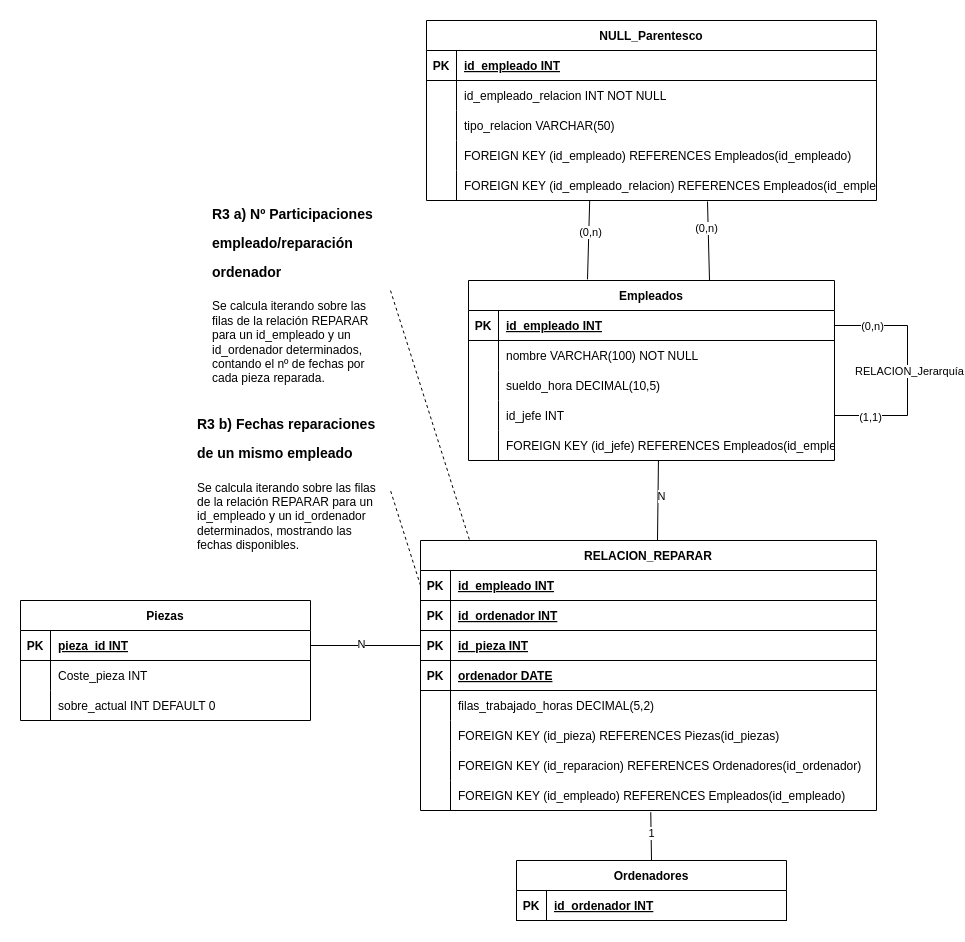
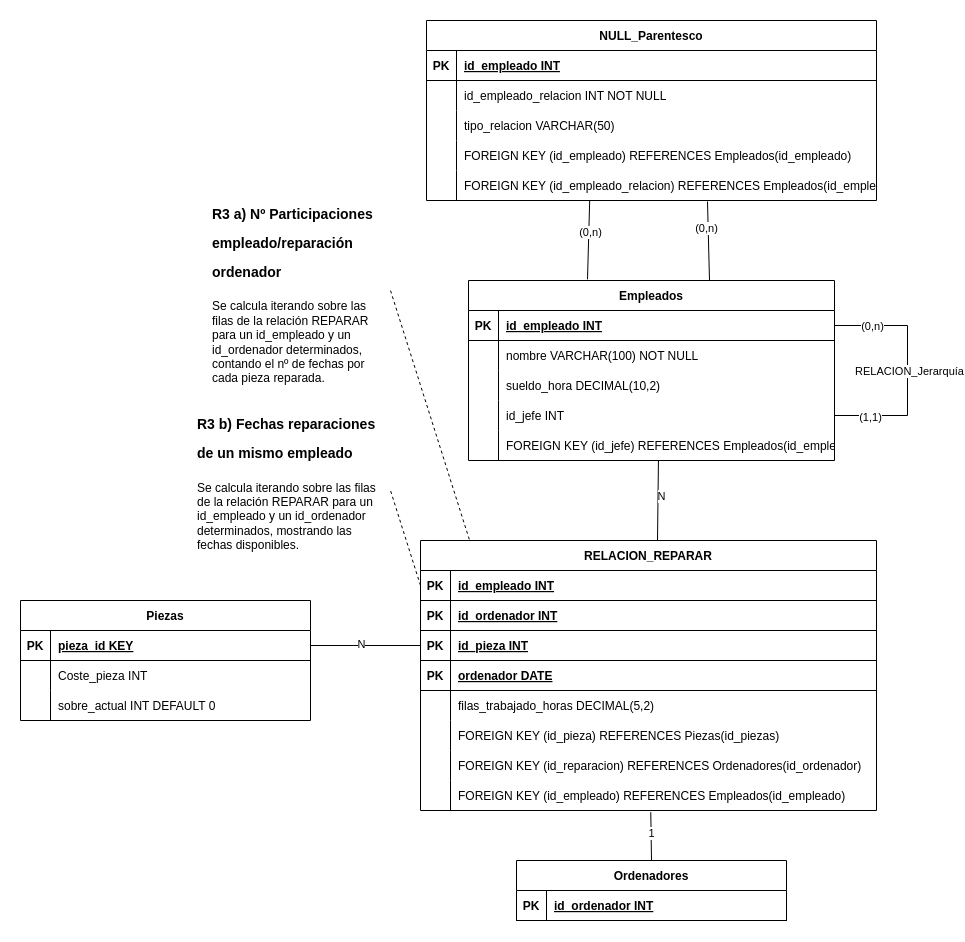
node "sueldo_hora DECIMAL(10,5)": label "sueldo_hora DECIMAL(10,5)" -> "sueldo_hora DECIMAL(10,2)"
node "pieza_id INT": label "pieza_id INT" -> "pieza_id KEY"
